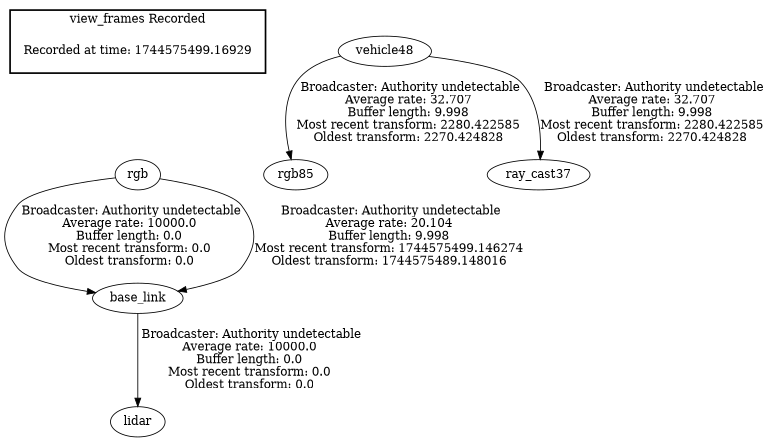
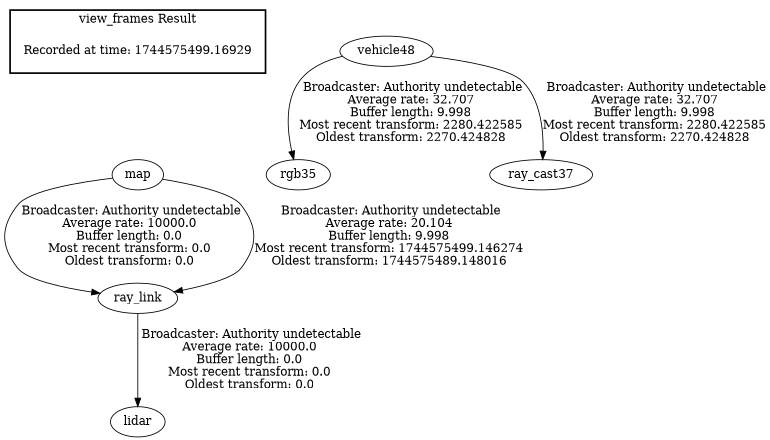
cluster "view_frames Recorded": label "view_frames Recorded" -> "view_frames Result"
node "rgb": label "rgb" -> "map"
node "rgb85": label "rgb85" -> "rgb35"
node "base_link": label "base_link" -> "ray_link"
